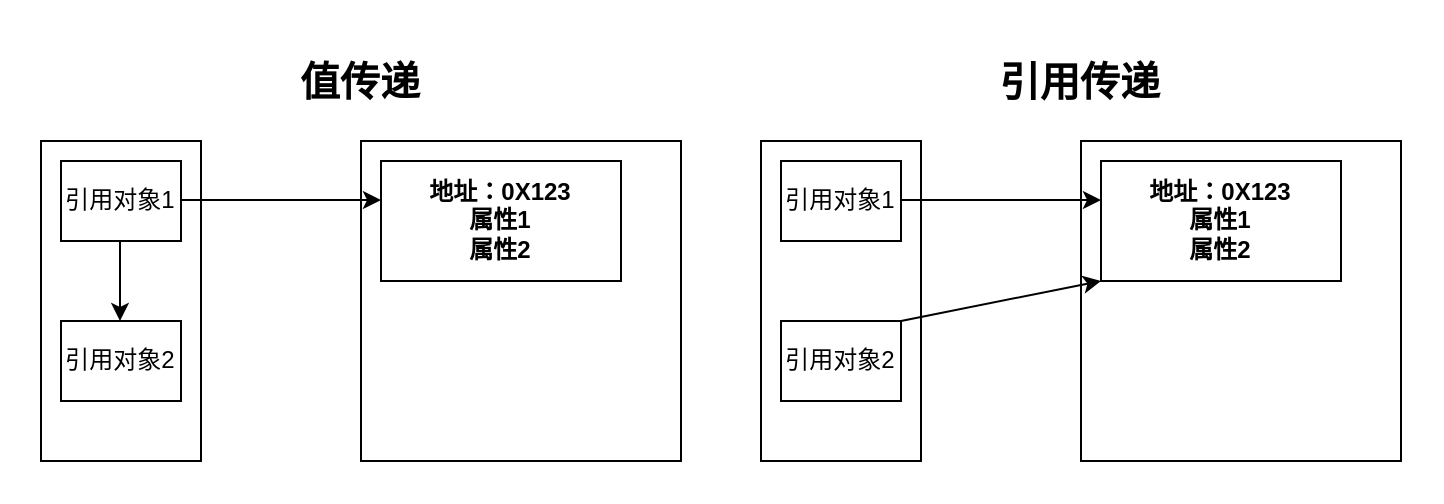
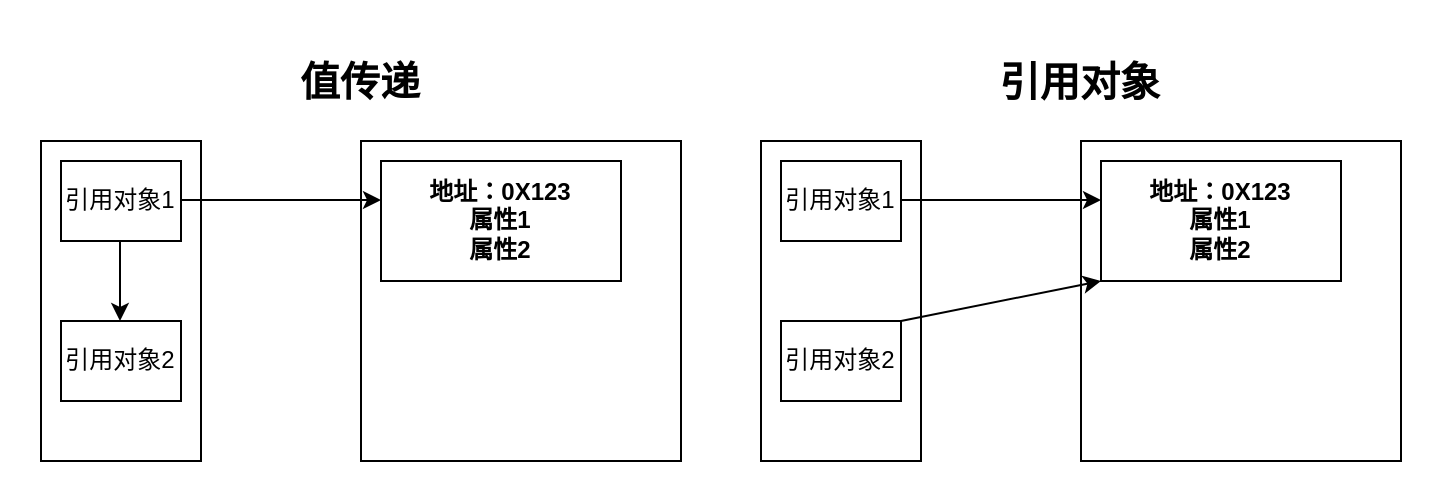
node "引用传递": label "引用传递" -> "引用对象"
